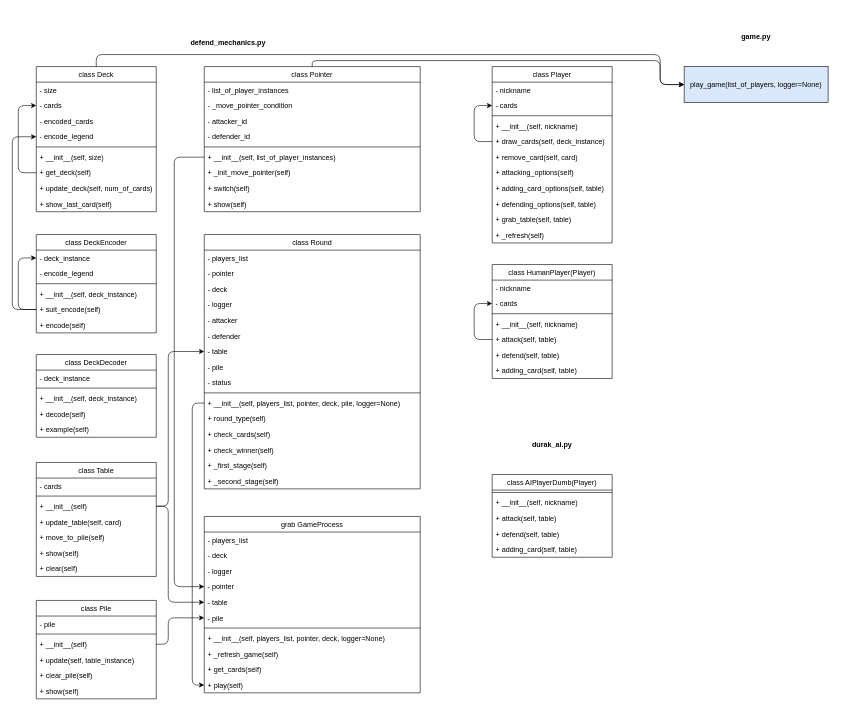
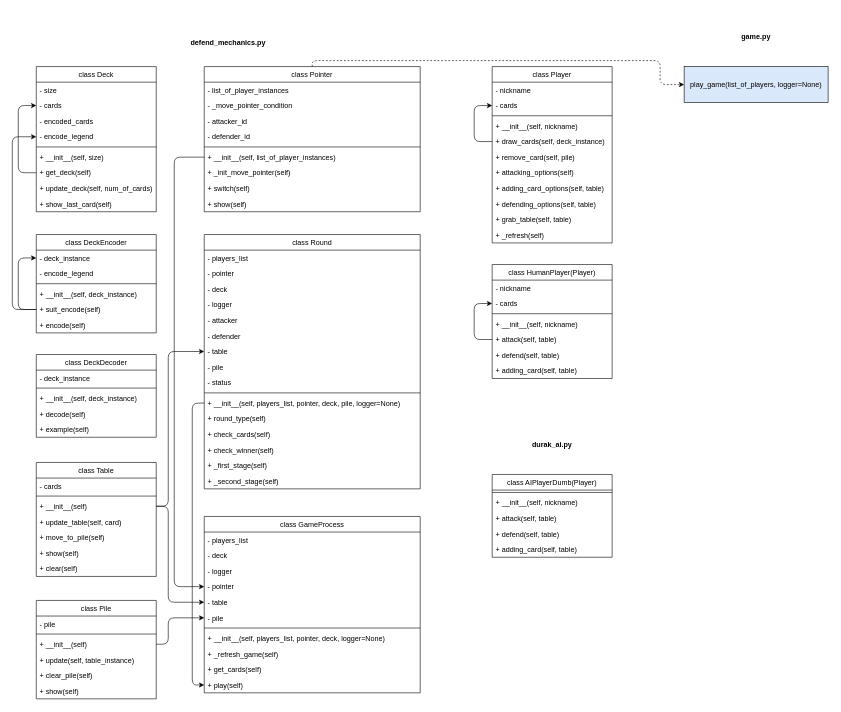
edge "class Deck" -> "play_game(list_of_players, logger=None)": removed
edge "class Pointer" -> "play_game(list_of_players, logger=None)": style solid -> dashed
node "+ remove_card(self, card)": label "+ remove_card(self, card)" -> "+ remove_card(self, pile)"
node "grab GameProcess": label "grab GameProcess" -> "class GameProcess"
